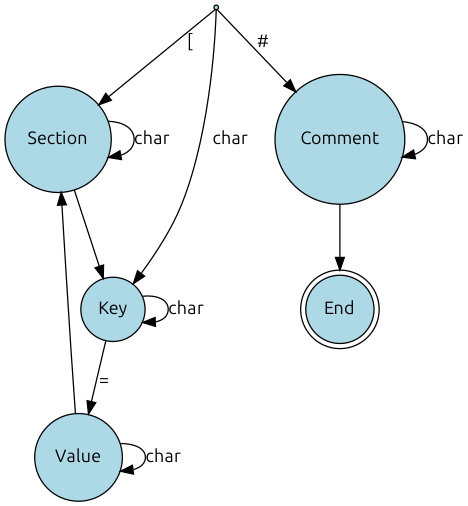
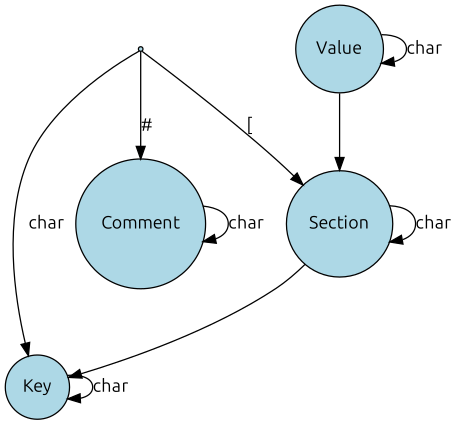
node "End": removed
edge "Key" -> "Value": removed, label "="
